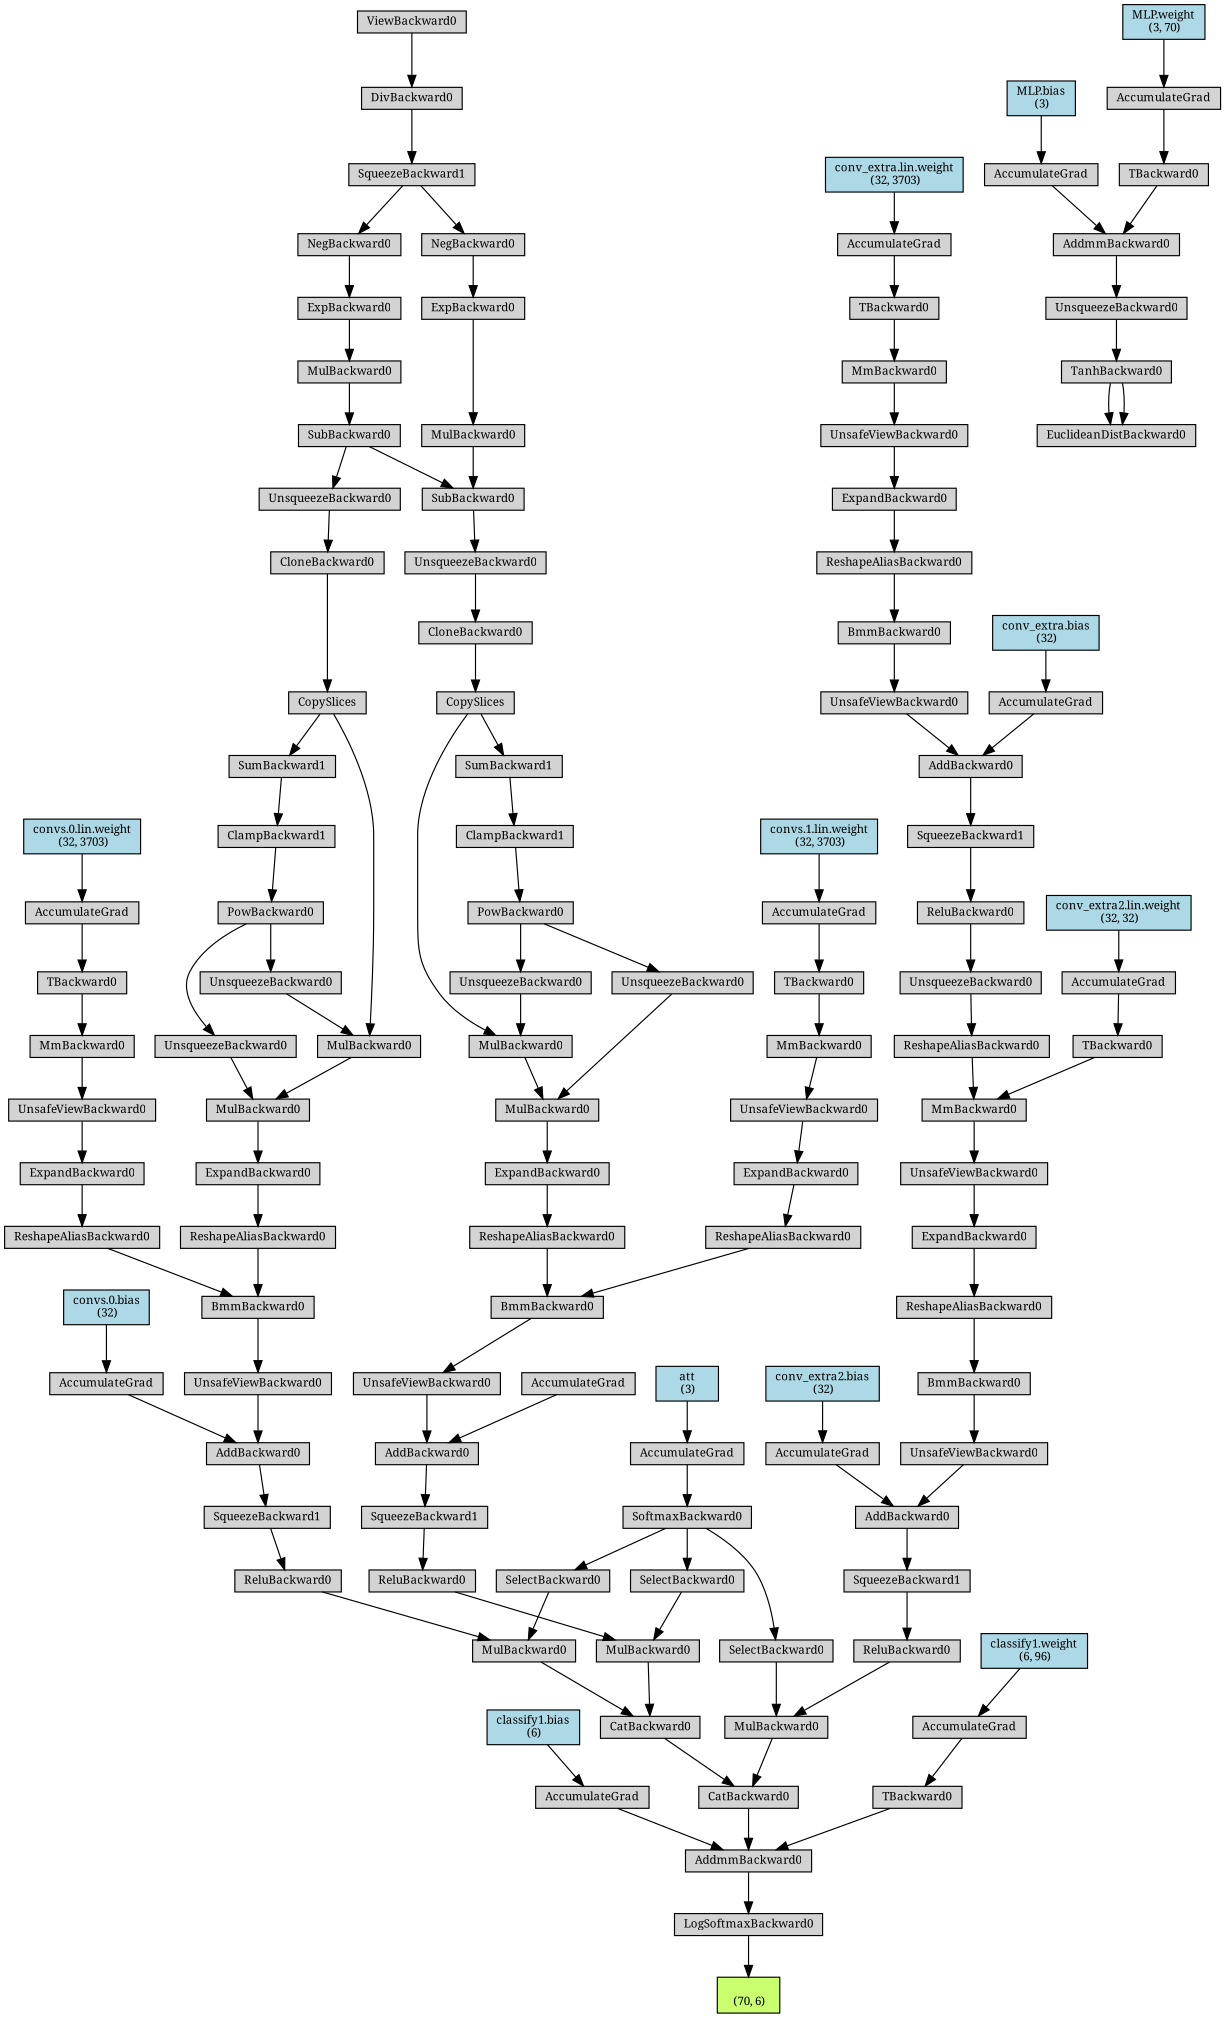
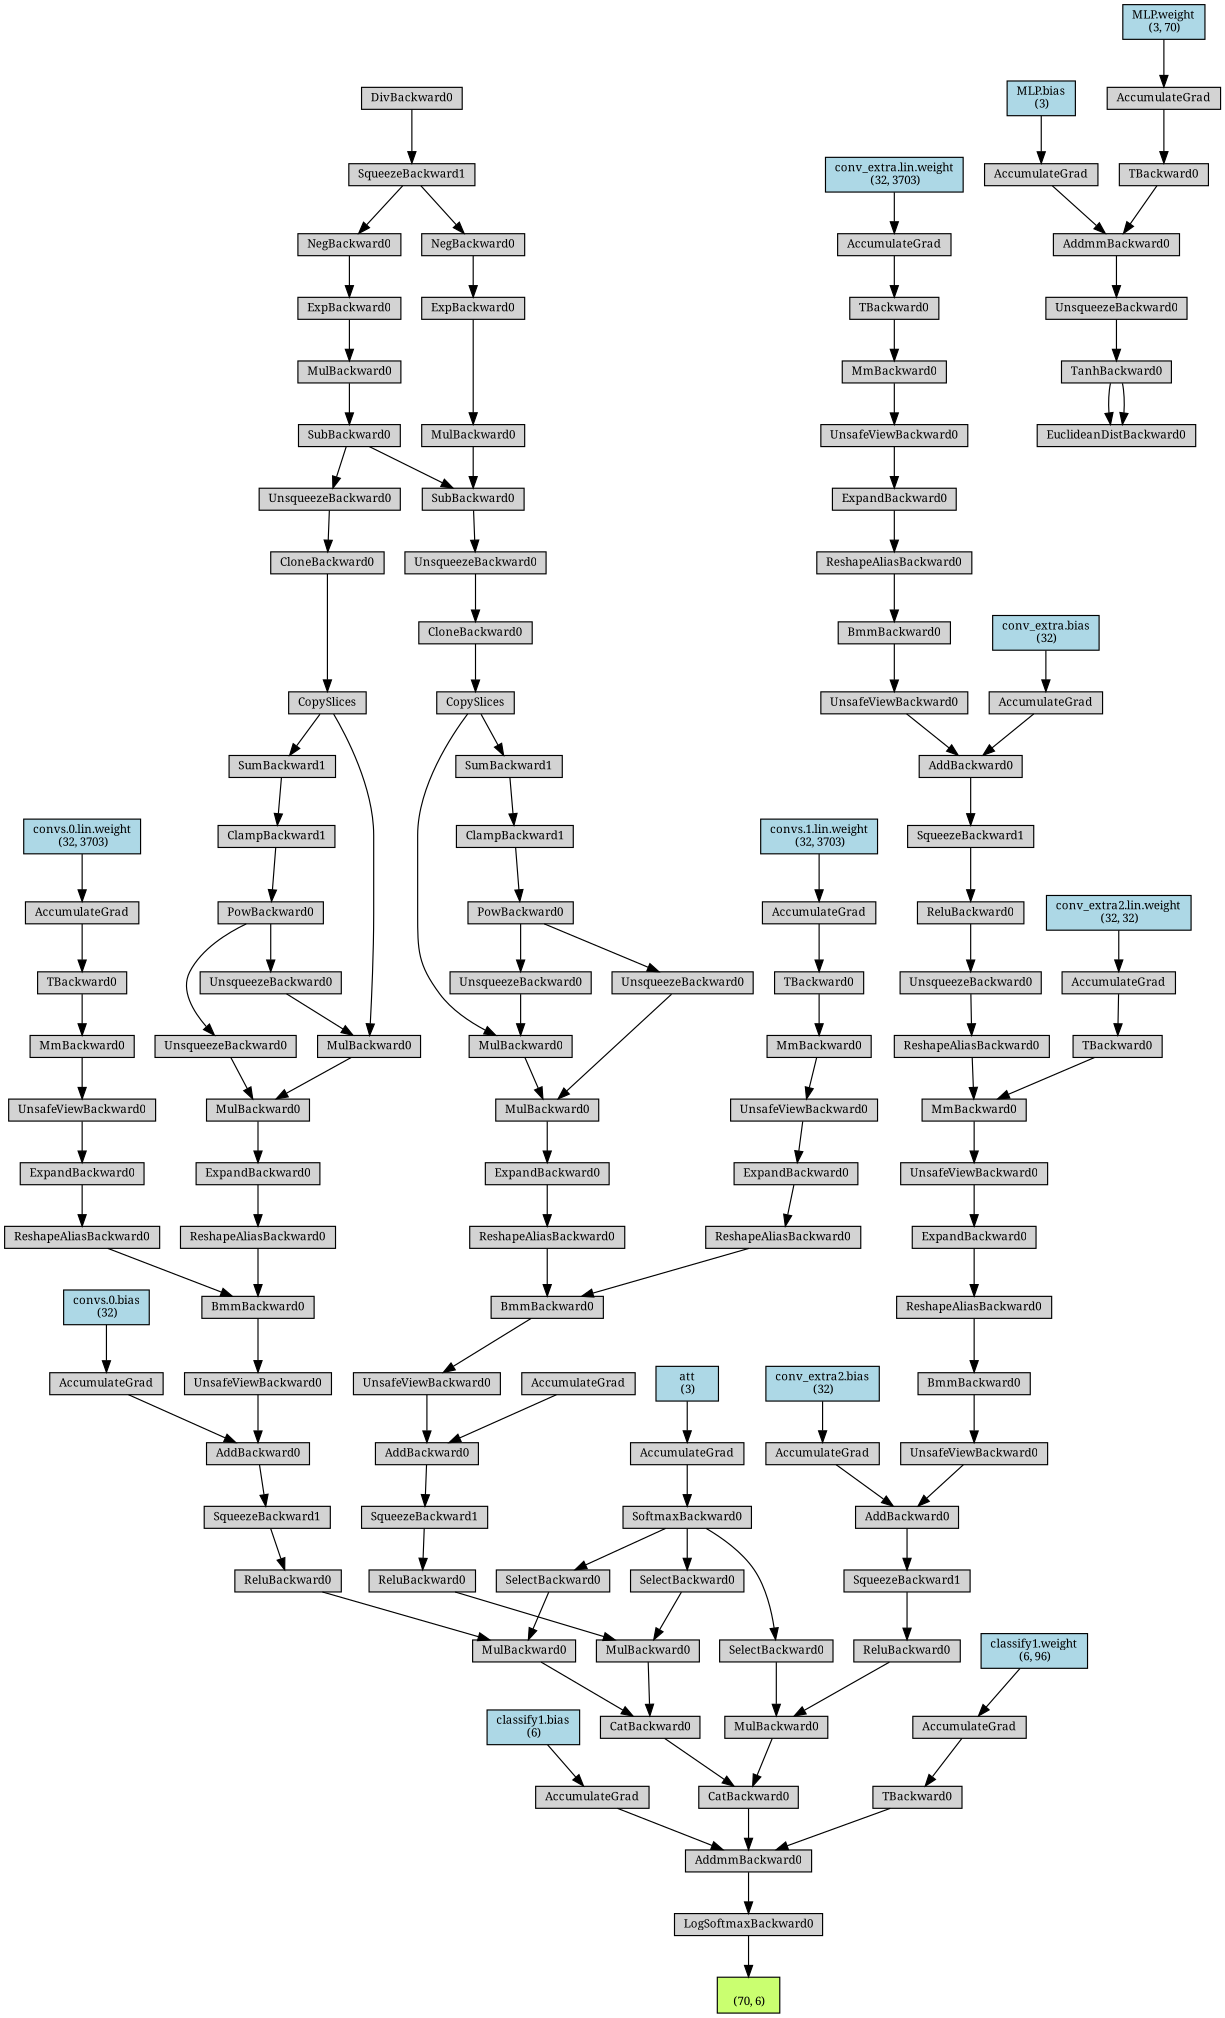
node "ViewBackward0": removed
